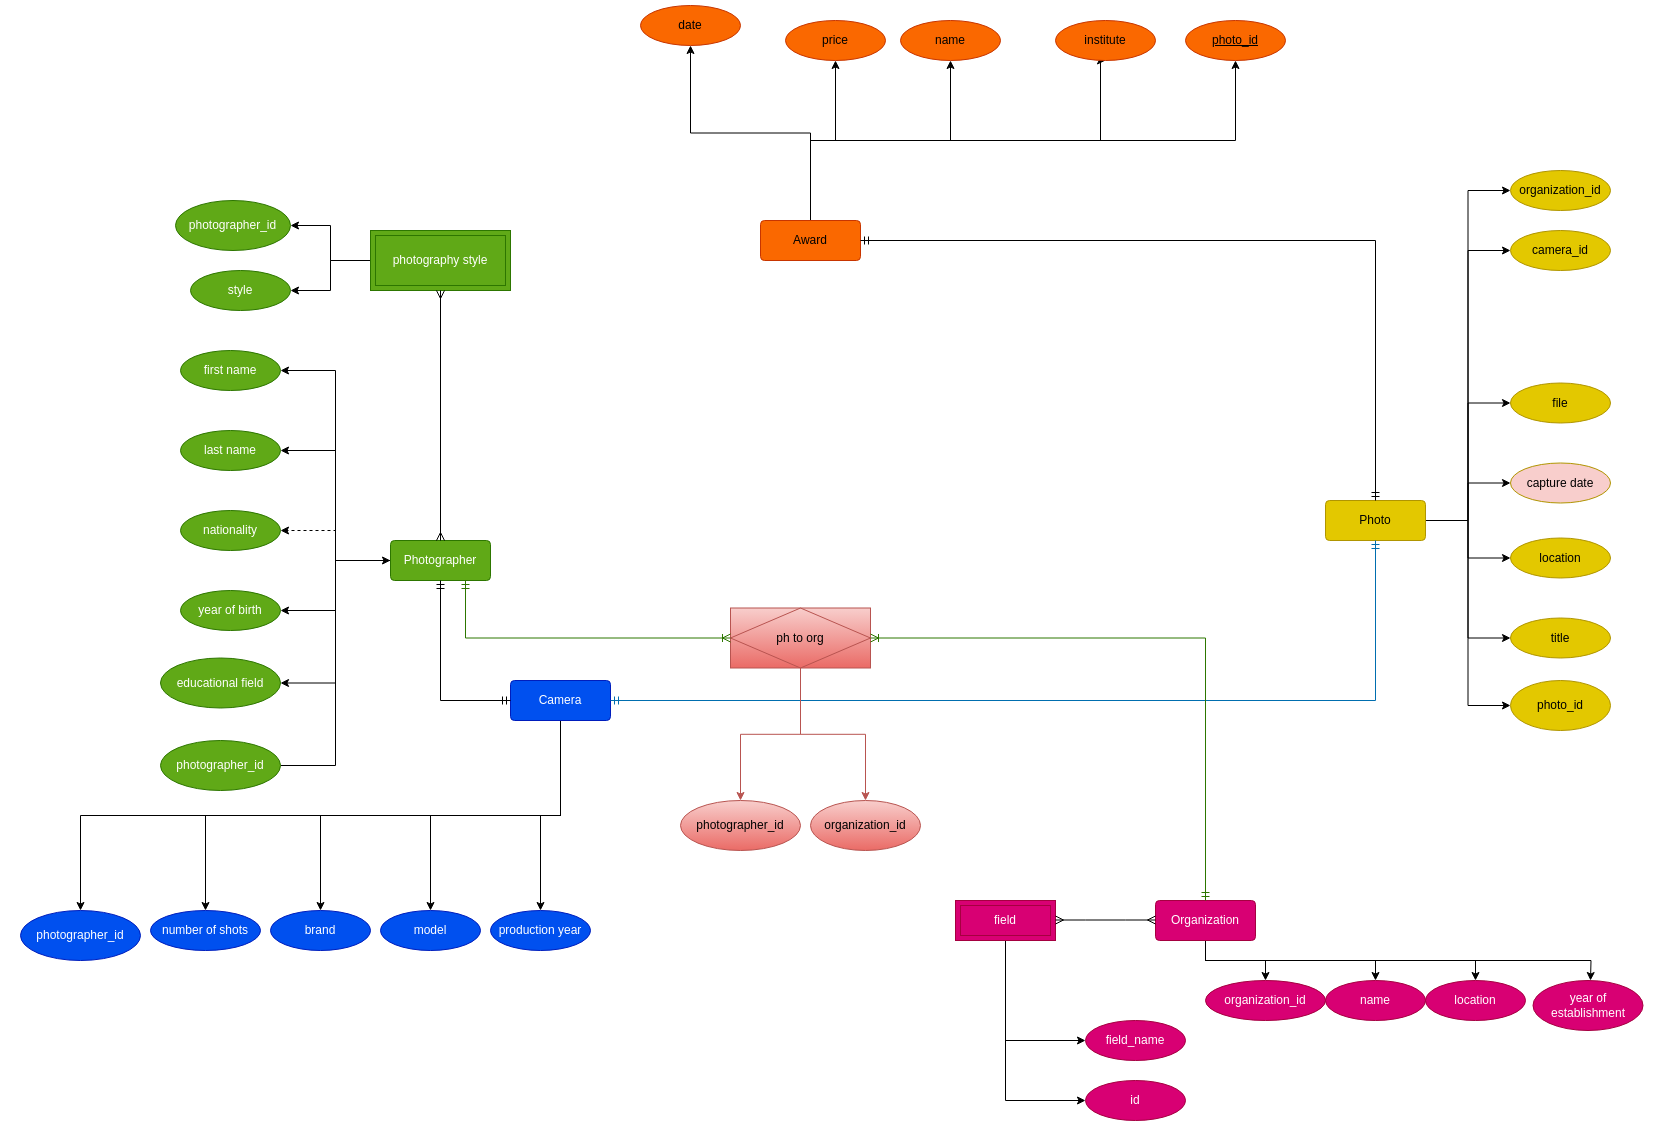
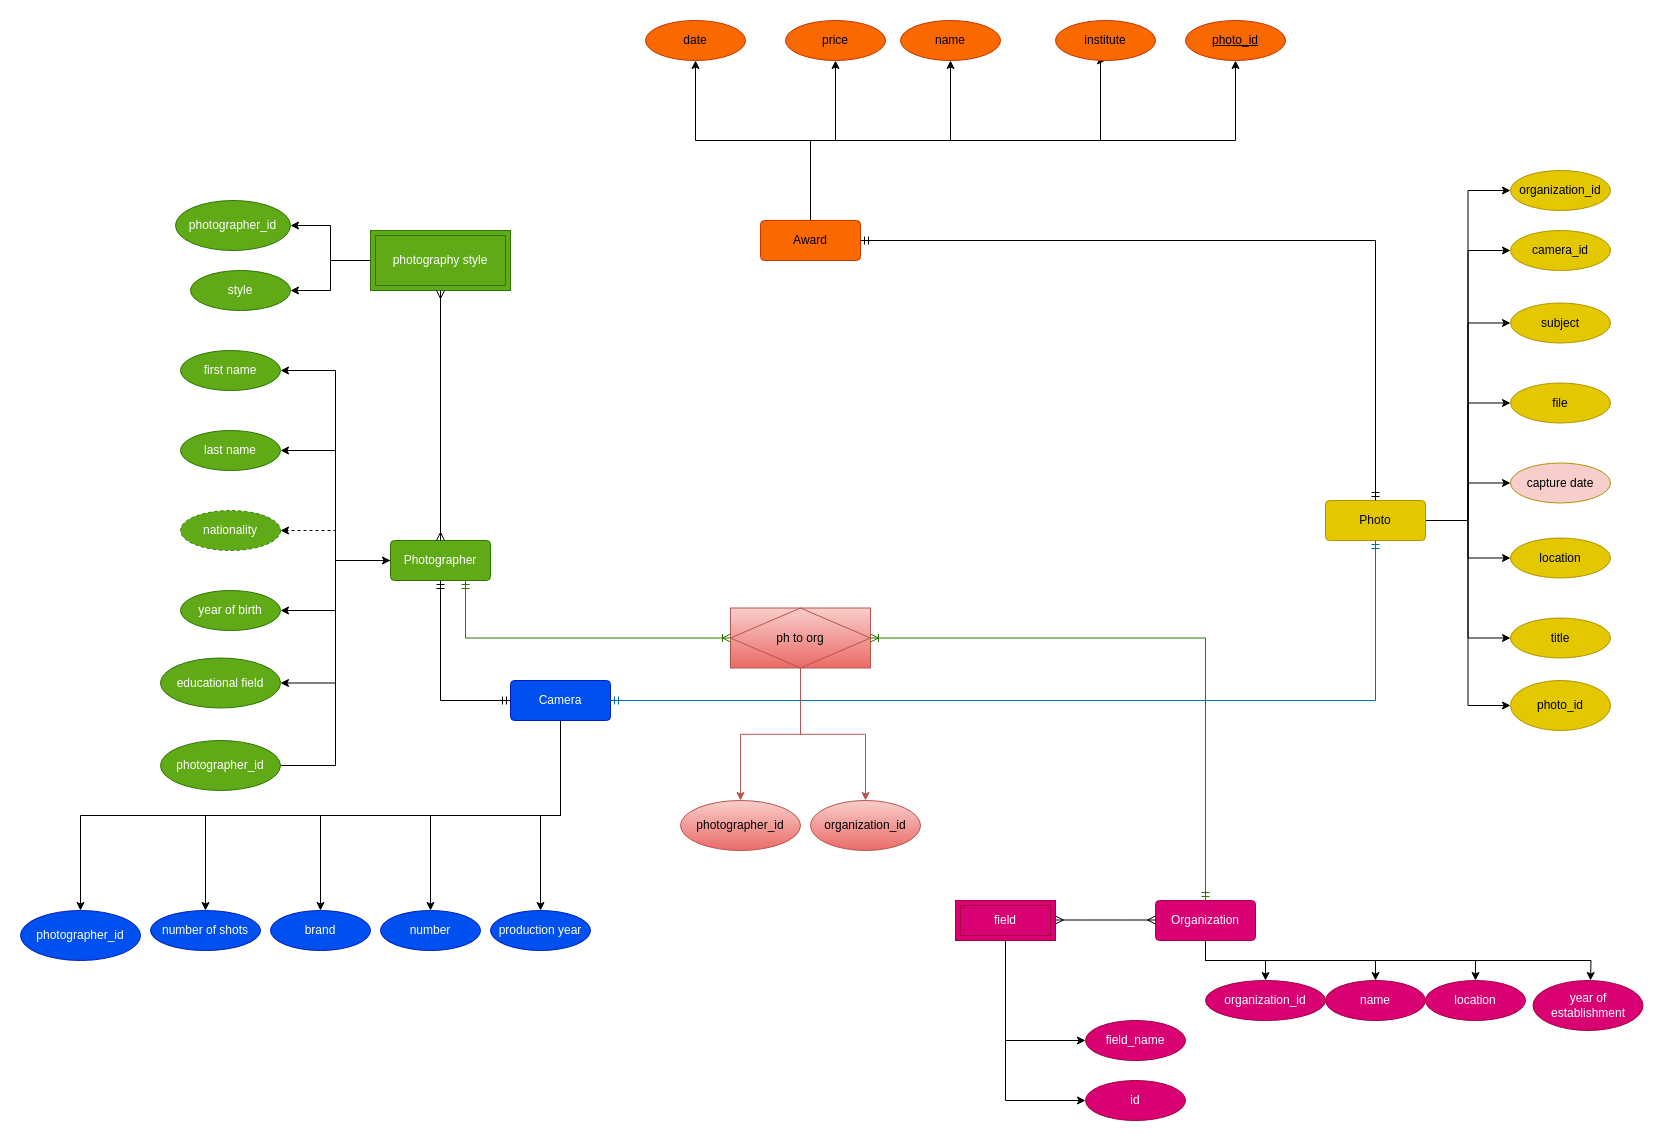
node "date": moved (691, 26) -> (696, 41)
edge "Photo" -> "subject": added
node "subject": added
node "nationality": style solid -> dashed
node "model": label "model" -> "number"
